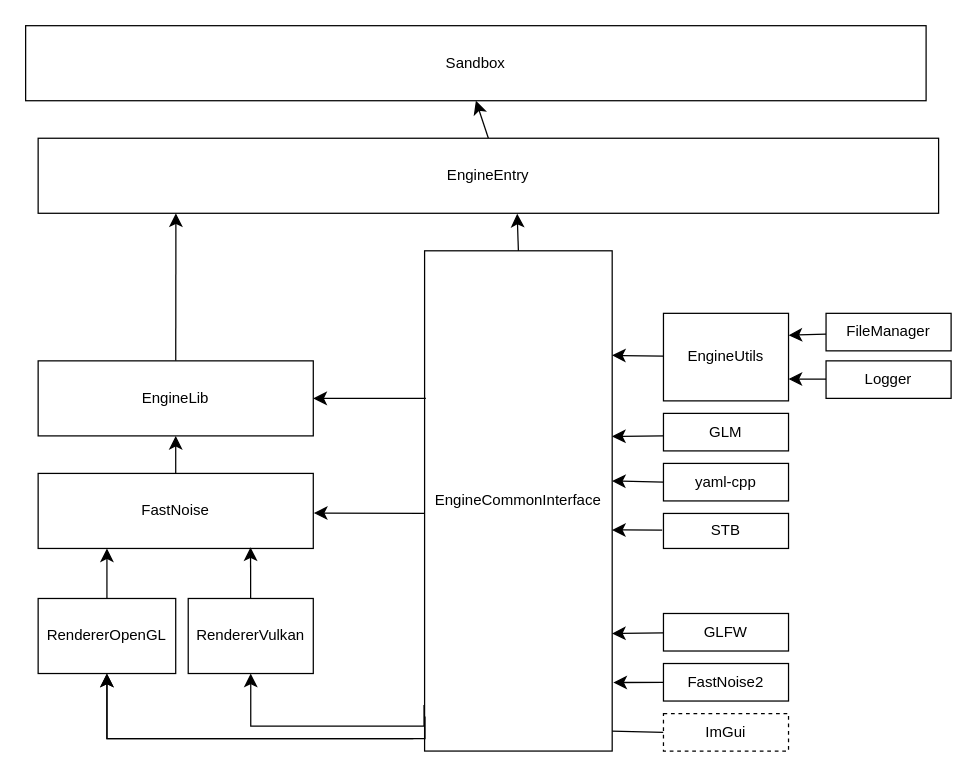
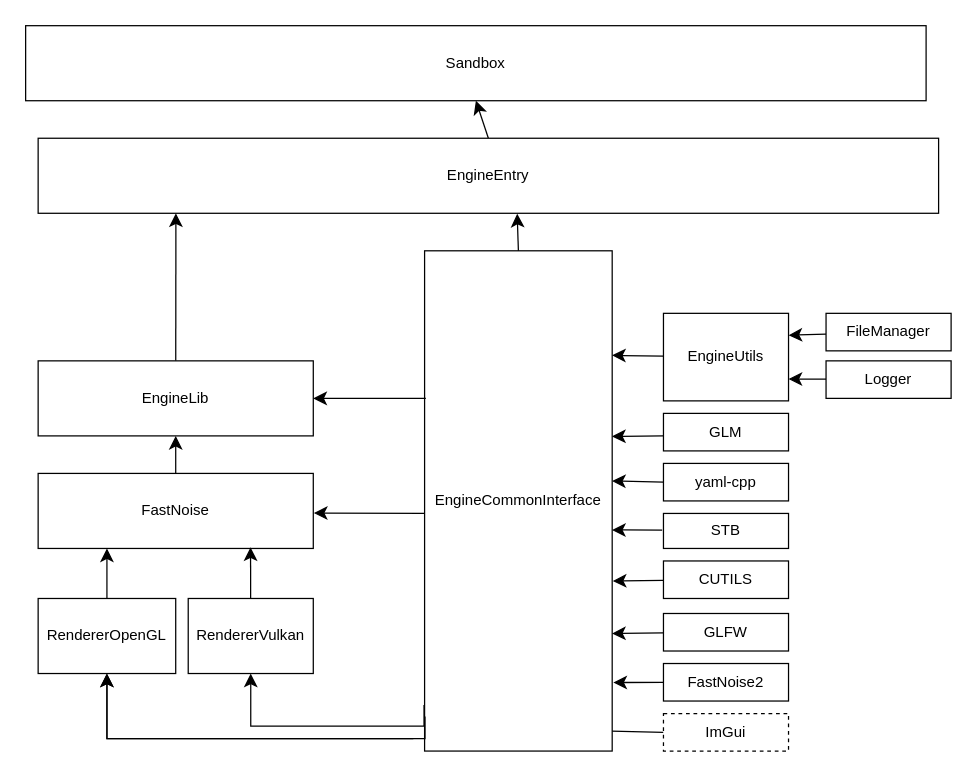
node "CUTILS": added
edge "CUTILS" -> "EngineCommonInterface": added
